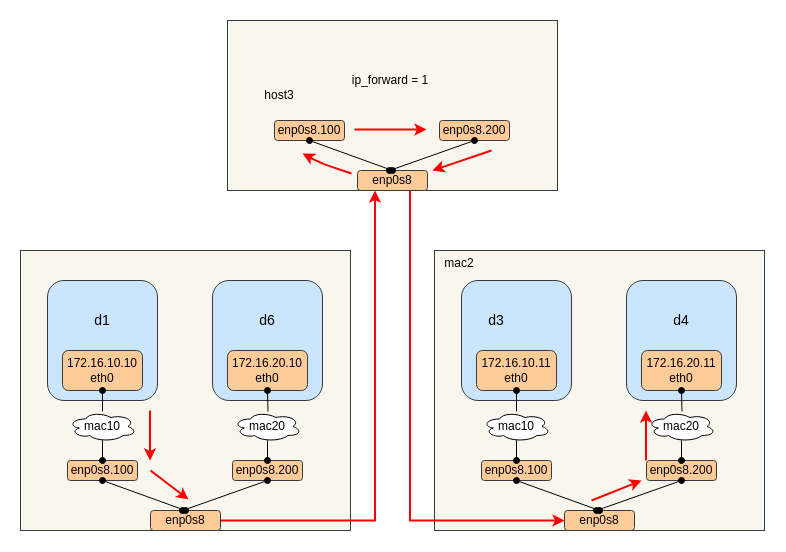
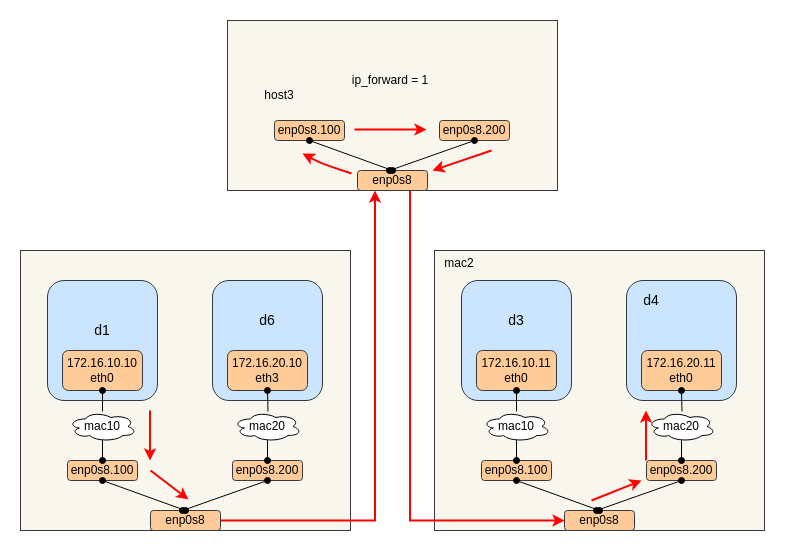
node "d1": moved (103, 321) -> (103, 331)
node "d3": moved (497, 321) -> (517, 321)
node "d4": moved (682, 321) -> (652, 301)
node "172.16.20.10 eth0": label "172.16.20.10 eth0" -> "172.16.20.10 eth3"
